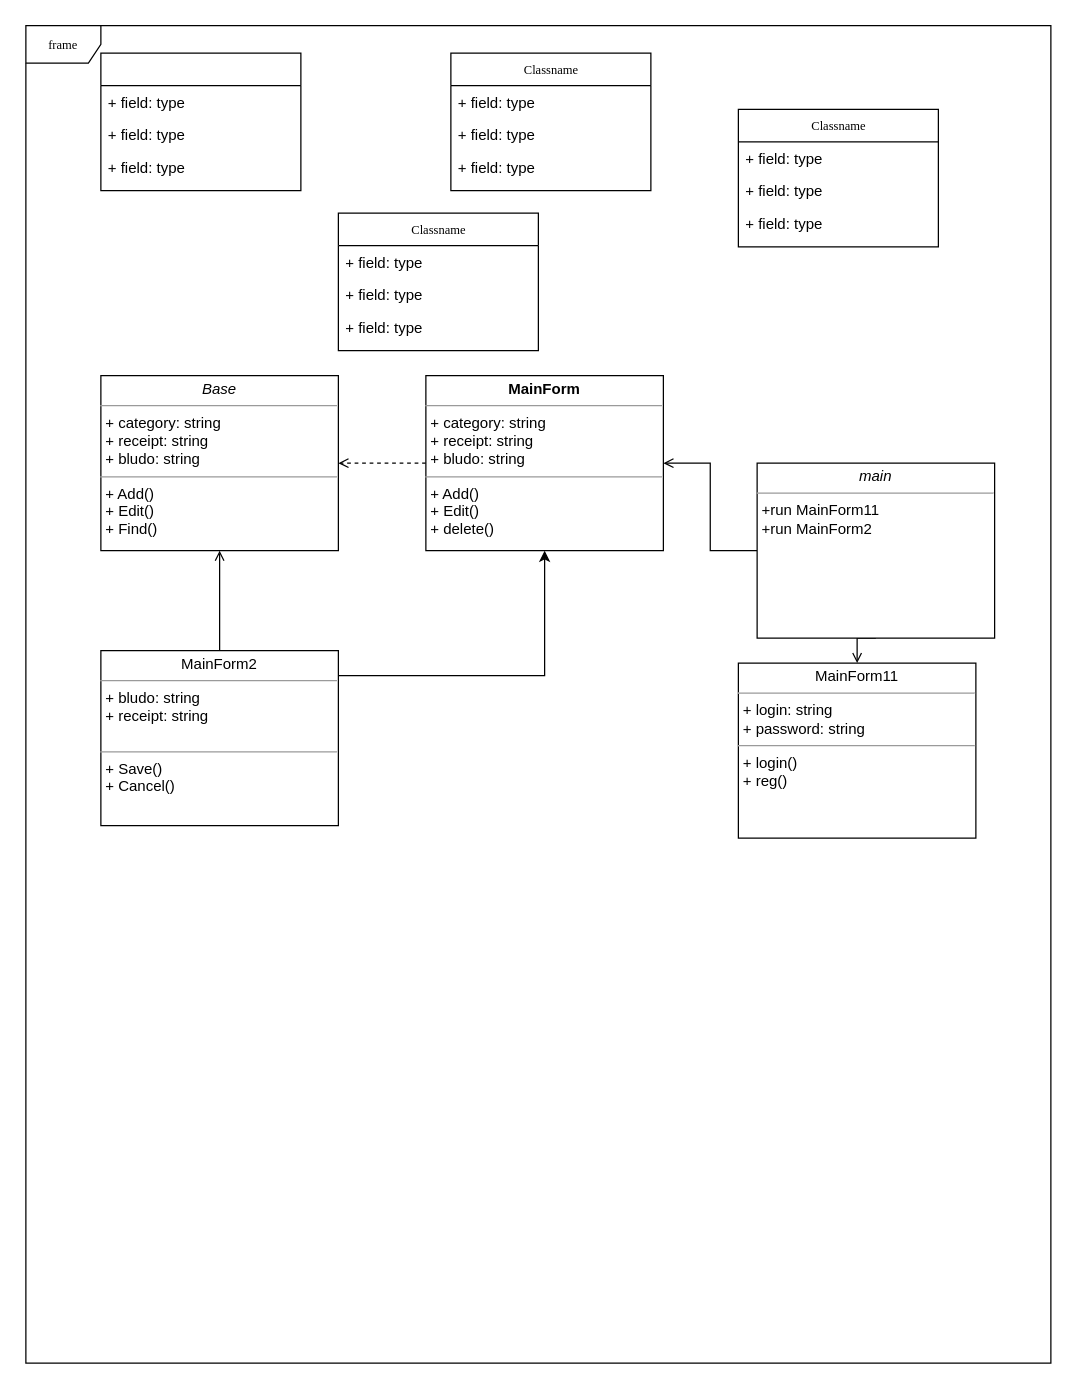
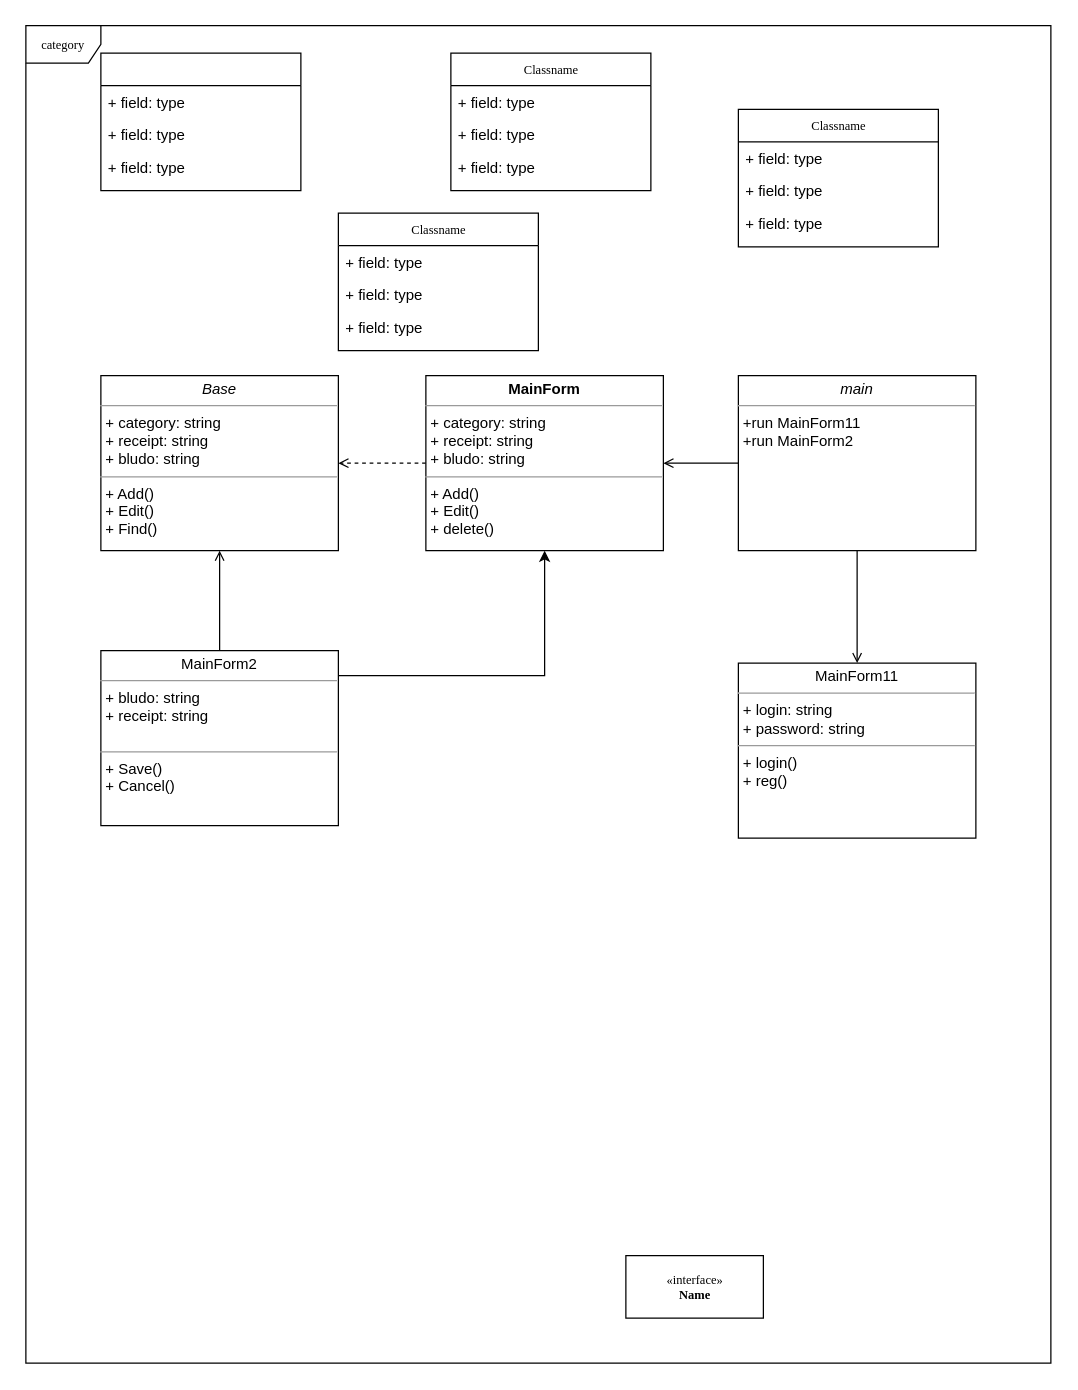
node "frame": label "frame" -> "category"
node "main +run MainForm11 +run MainForm2": moved (876, 551) -> (857, 463)
node "«interface» Name": added
